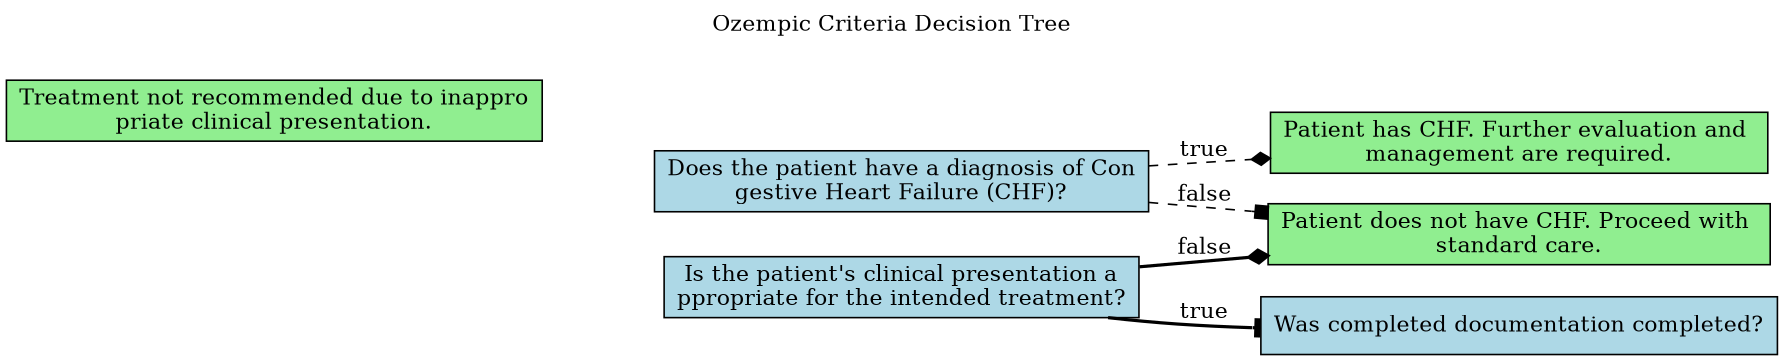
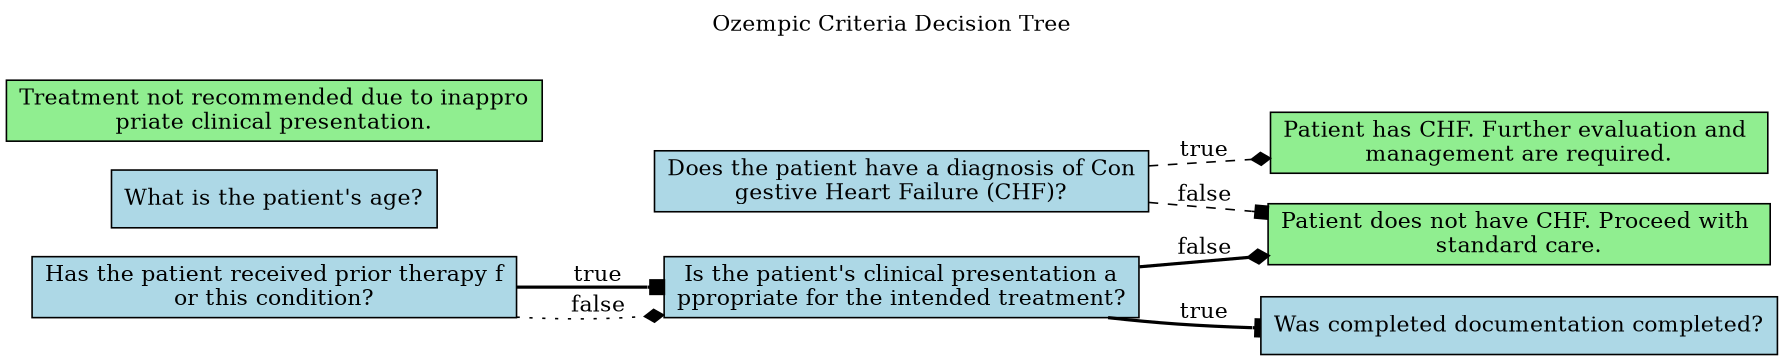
node "What is the patient's age?": added
node "Has the patient received prior therapy f or this condition?": added
